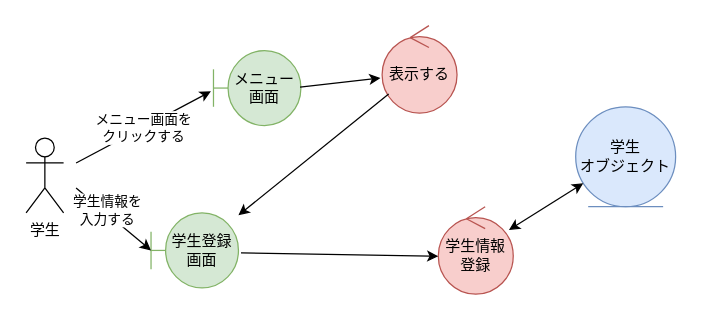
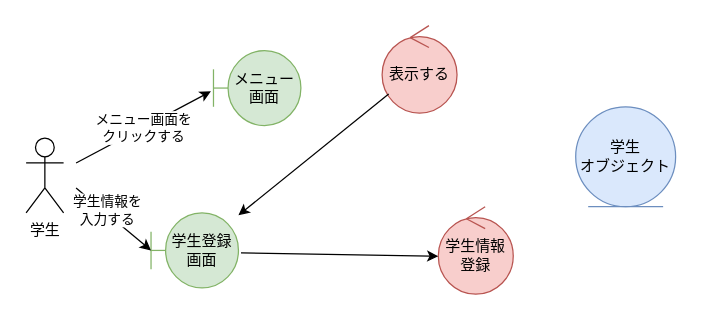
edge "メニュー画面" -> "表示する": removed
edge "学生 オブジェクト" -- "学生情報登録": removed
